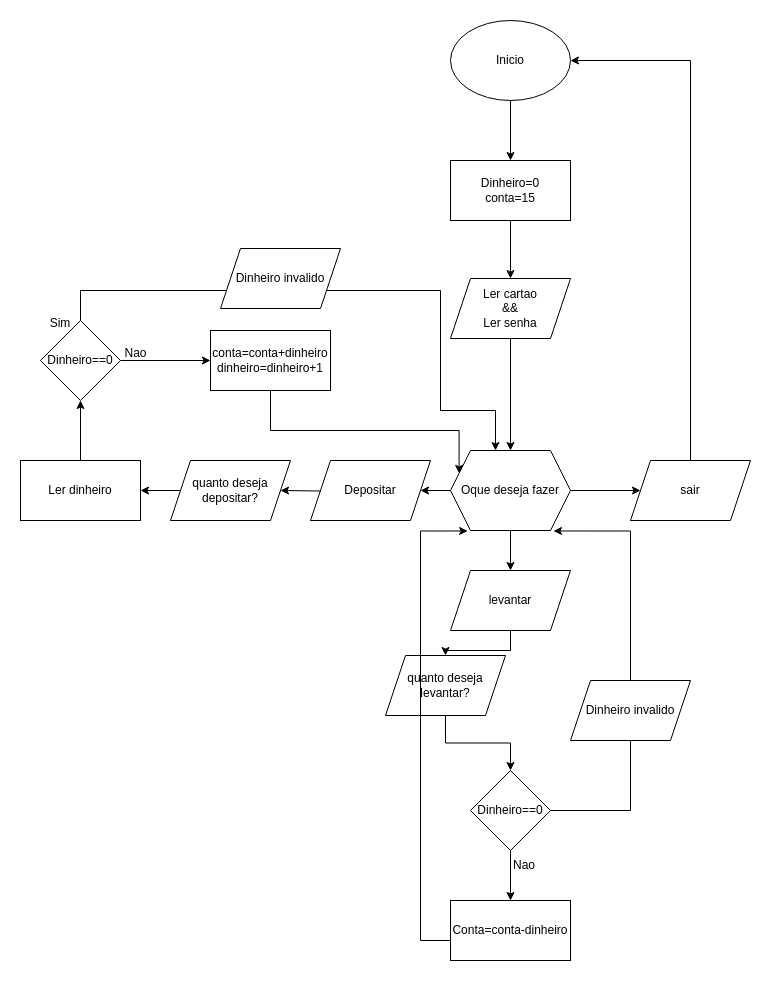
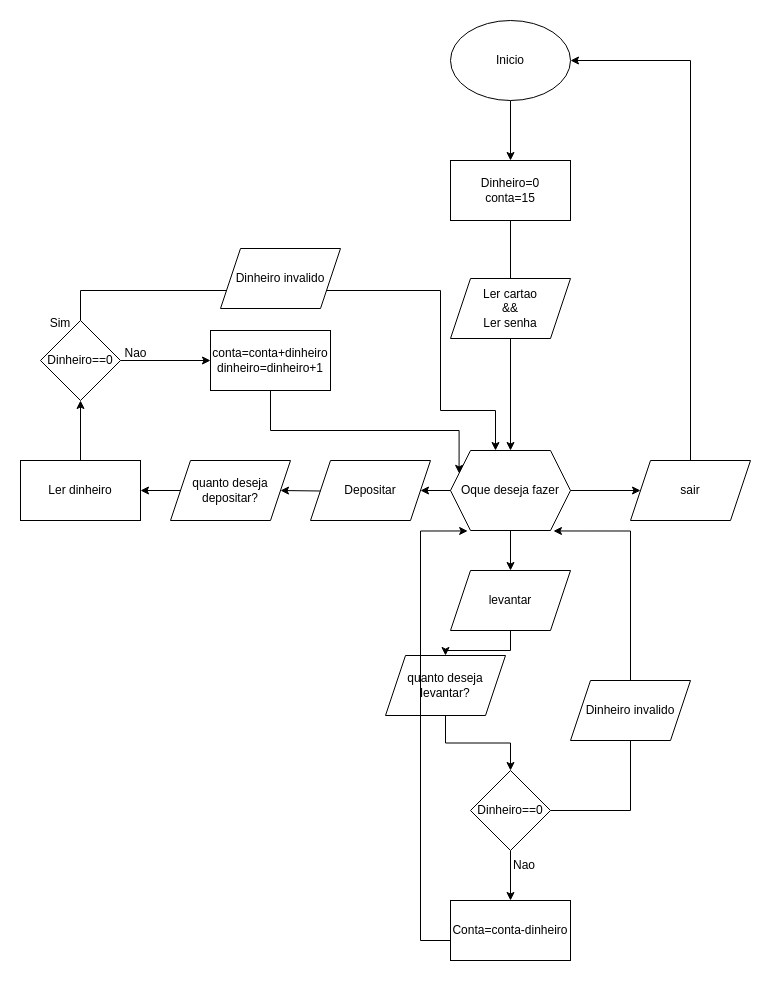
edge "Dinheiro=0 conta=15" -> "Ler cartao && Ler senha": arrowhead classic -> none
